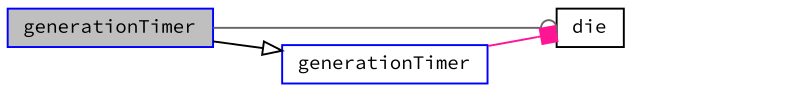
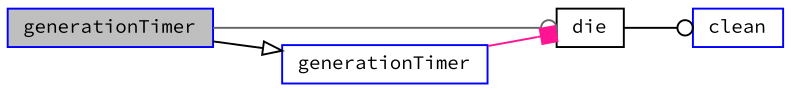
node "clean": added
